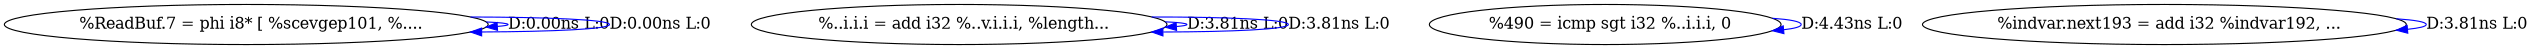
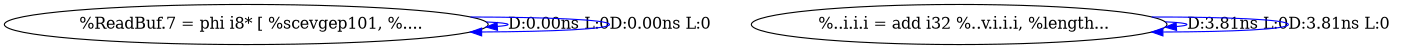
node "%490 = icmp sgt i32 %..i.i.i, 0": removed
node "%indvar.next193 = add i32 %indvar192, ...": removed
